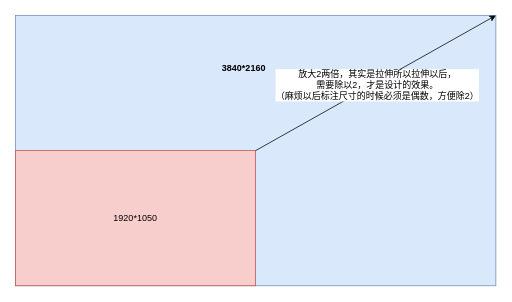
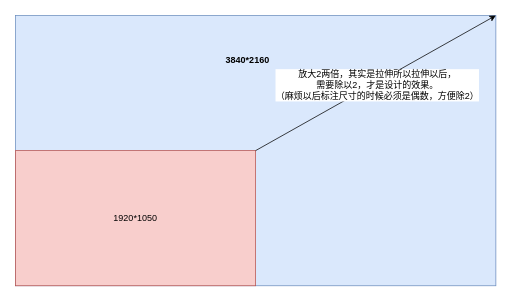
node "3840*2160": moved (243, 68) -> (247, 60)
